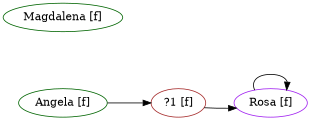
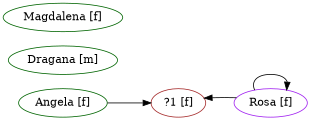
node "Dragana [m]": added
edge "?1 [f]" -> "Rosa [f]": reversed
